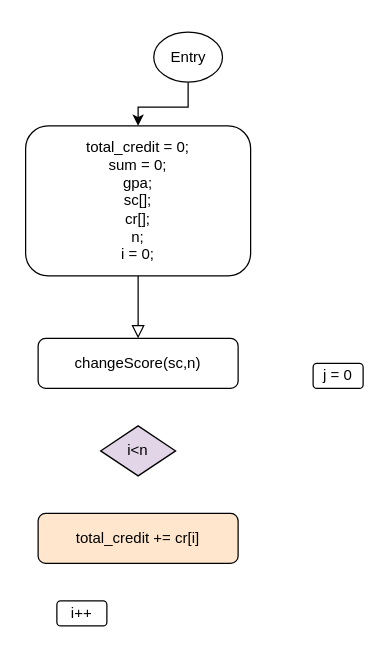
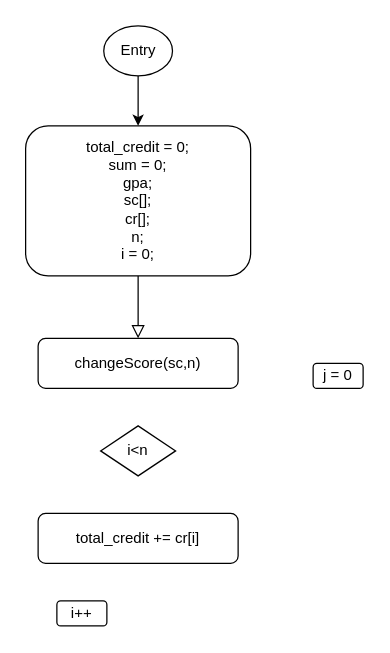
node "Entry": moved (188, 57) -> (138, 51)
node "i<n": fillcolor #e1d5e7 -> #ffffff
node "total_credit += cr[i]": fillcolor #ffe6cc -> #ffffff
